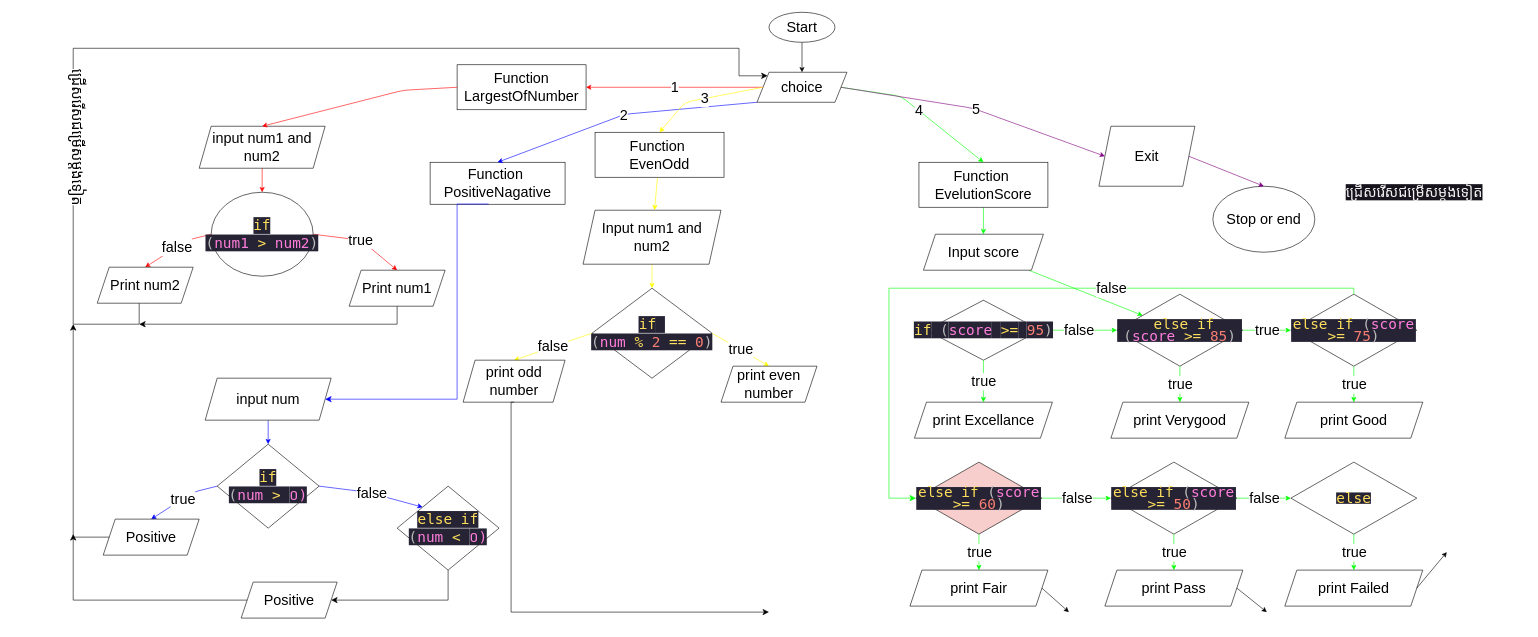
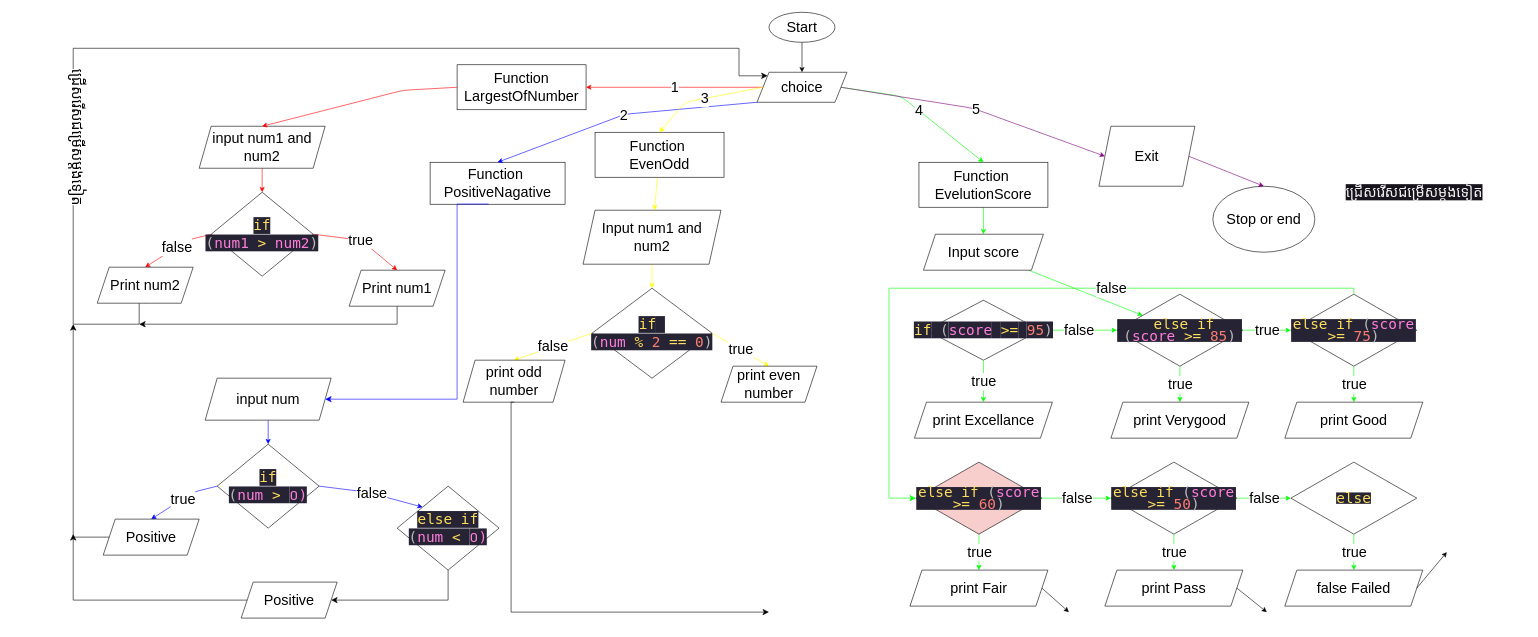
node "if (num1 > num2)": shape ellipse -> diamond
node "print Failed": label "print Failed" -> "false Failed"
